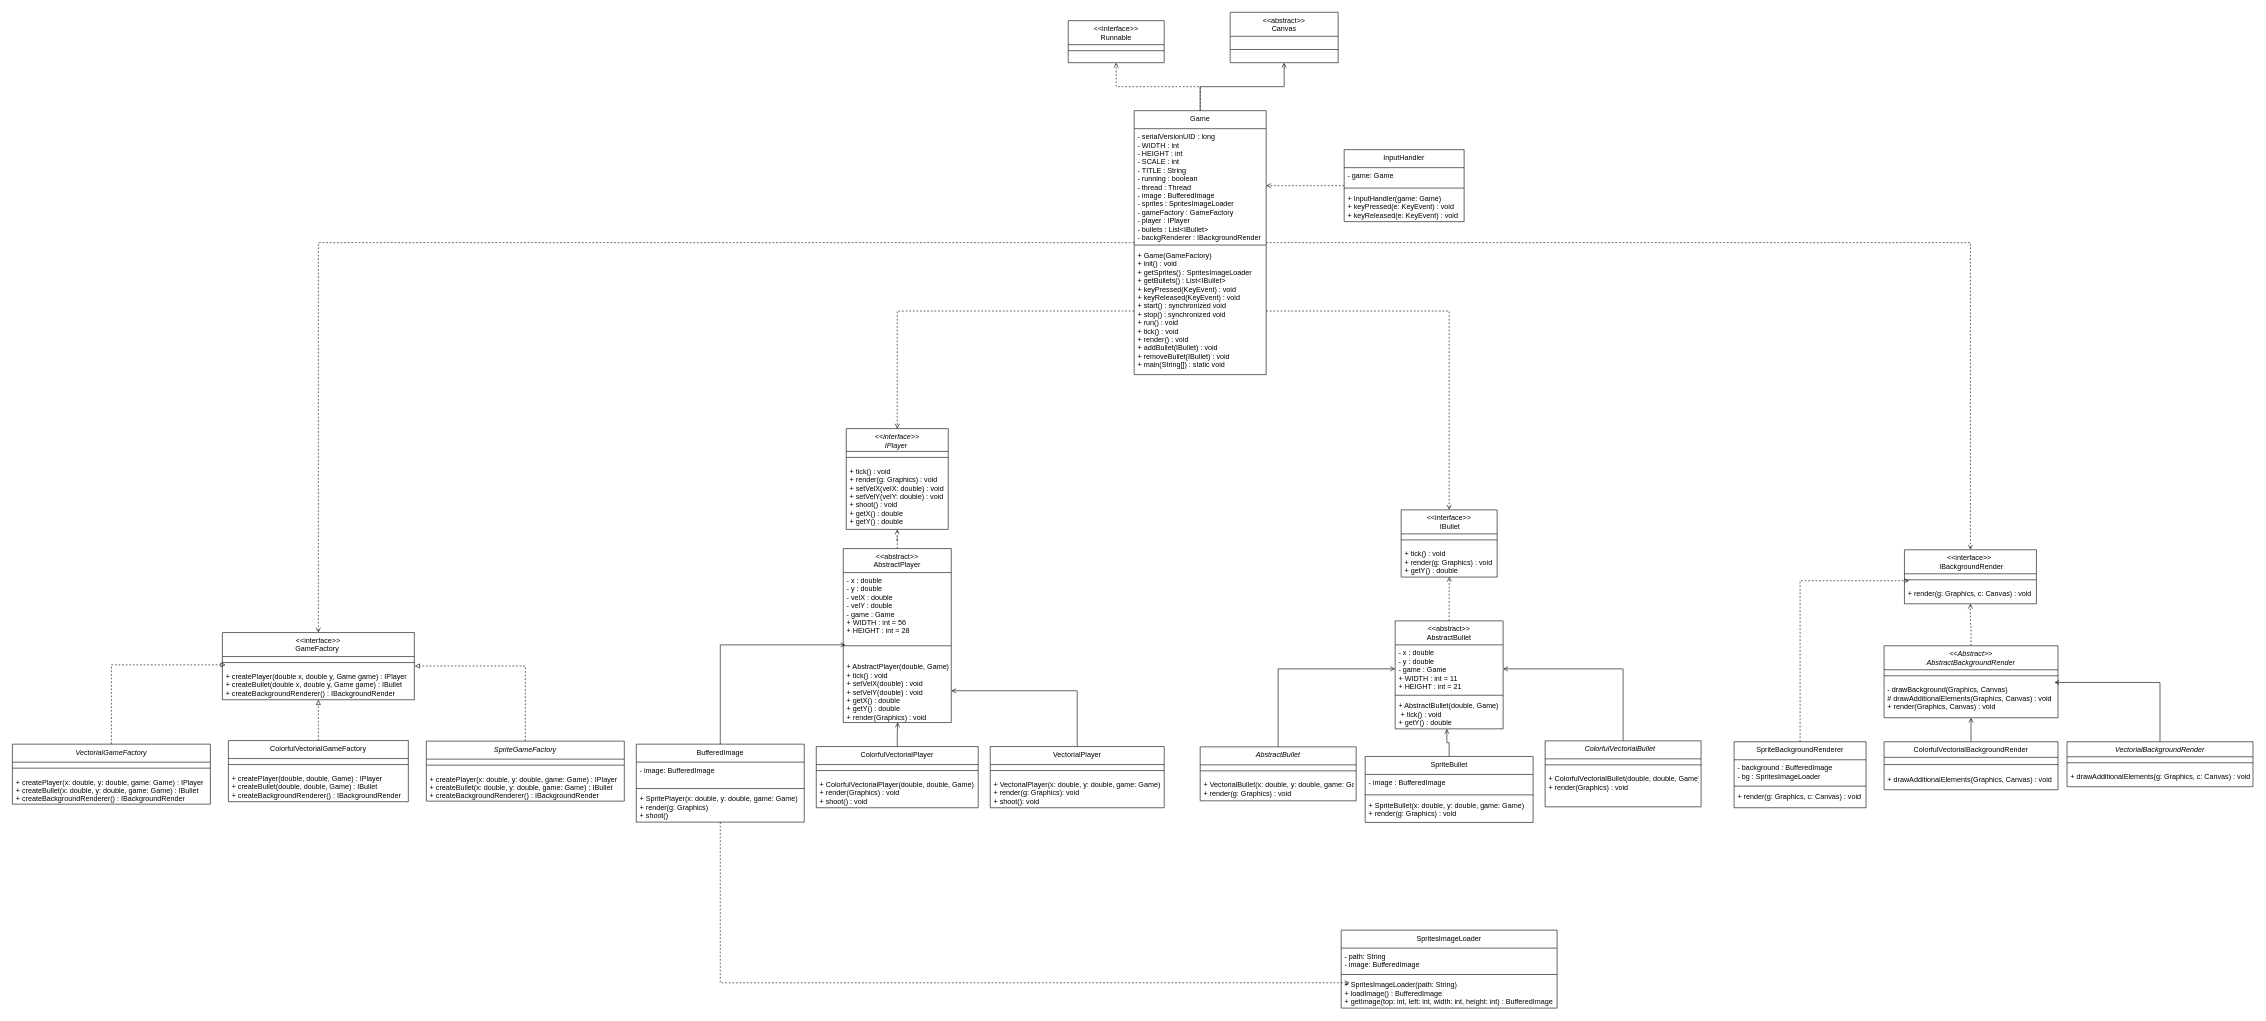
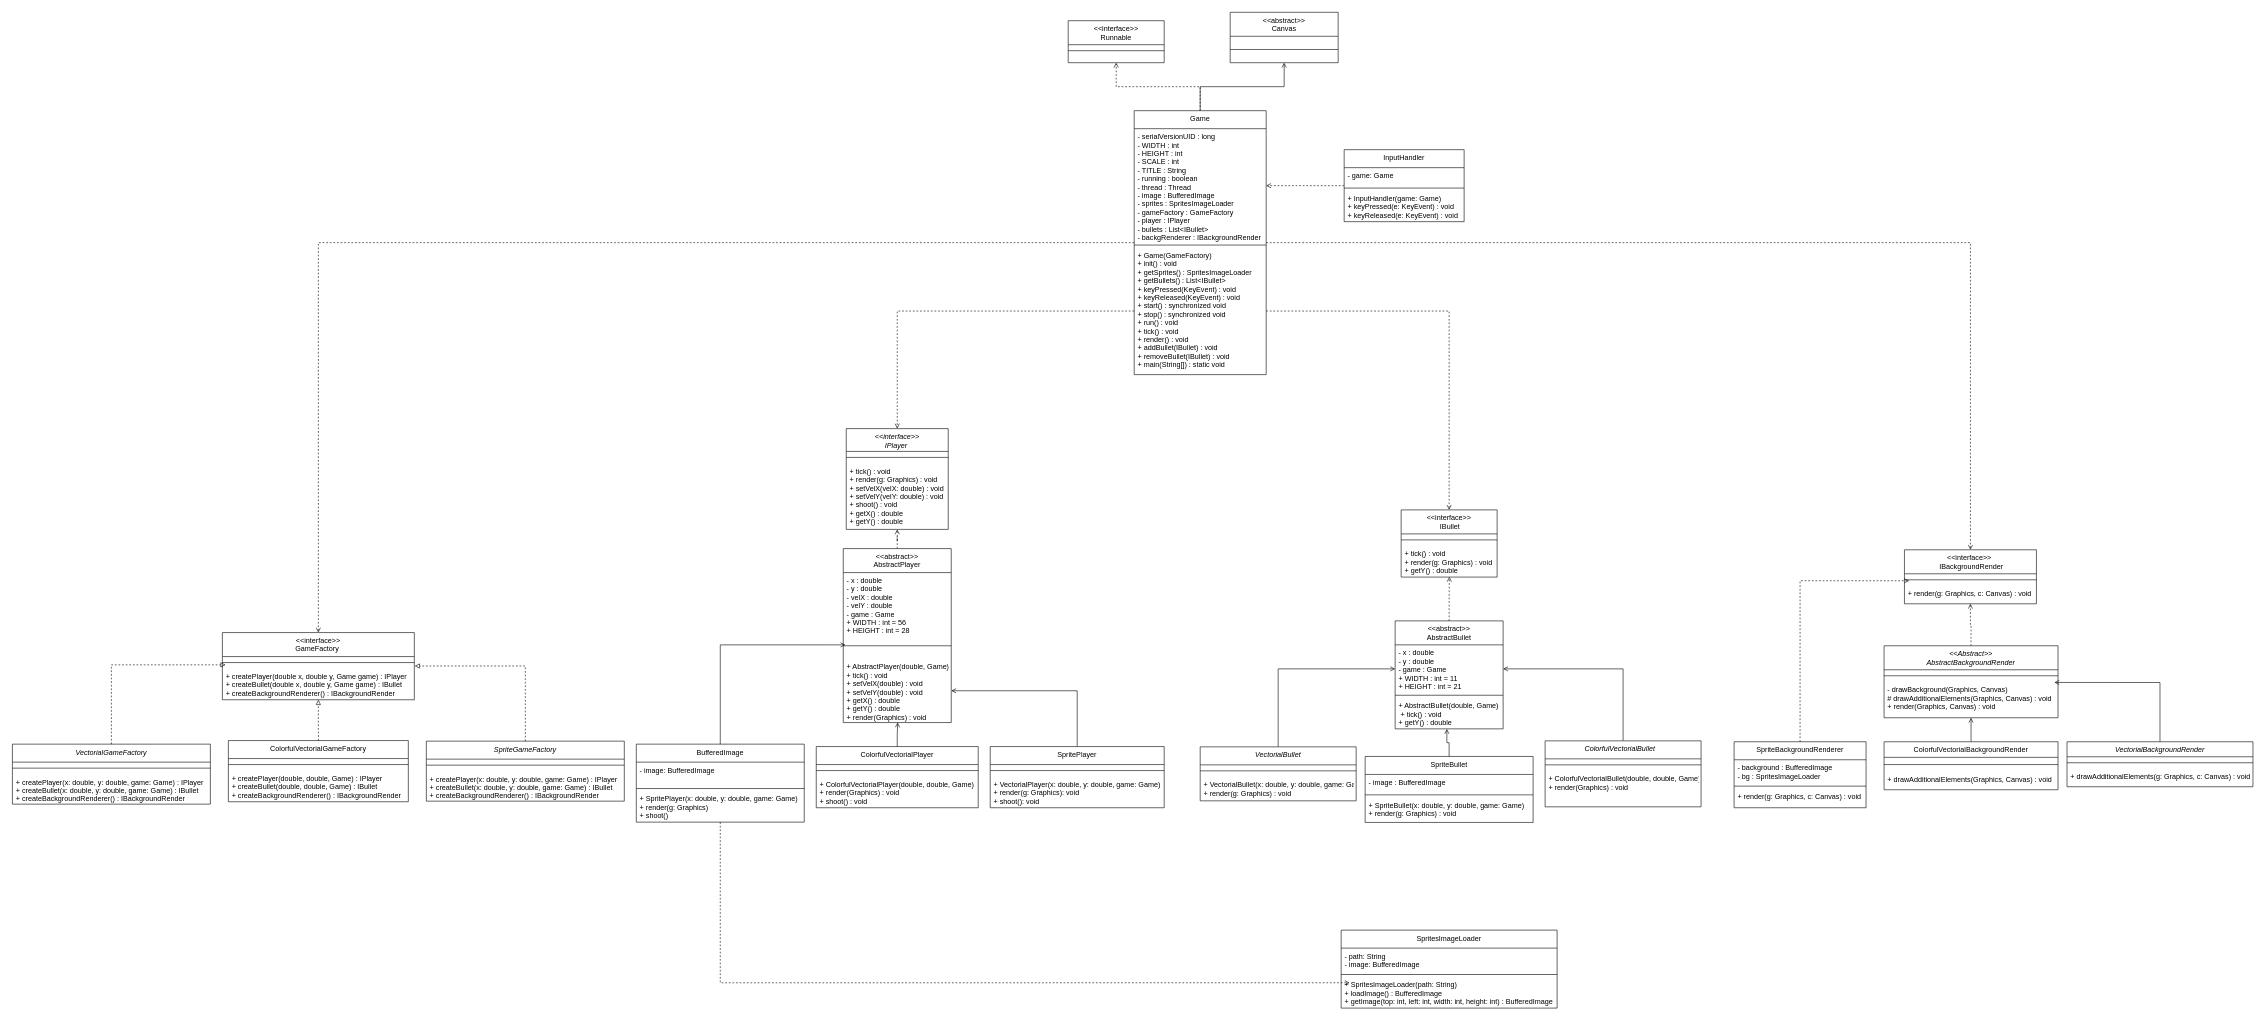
node "VectorialPlayer": label "VectorialPlayer" -> "SpritePlayer"
node "AbstractBullet": label "AbstractBullet" -> "VectorialBullet"
